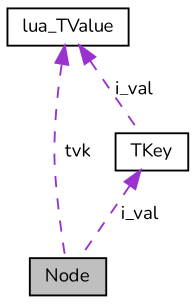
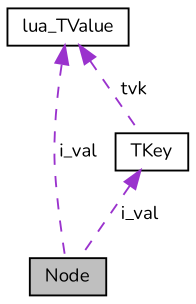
edge "TKey" -> "lua_TValue": label " i_val" -> " tvk"
edge "Node" -> "lua_TValue": label " tvk" -> " i_val"
